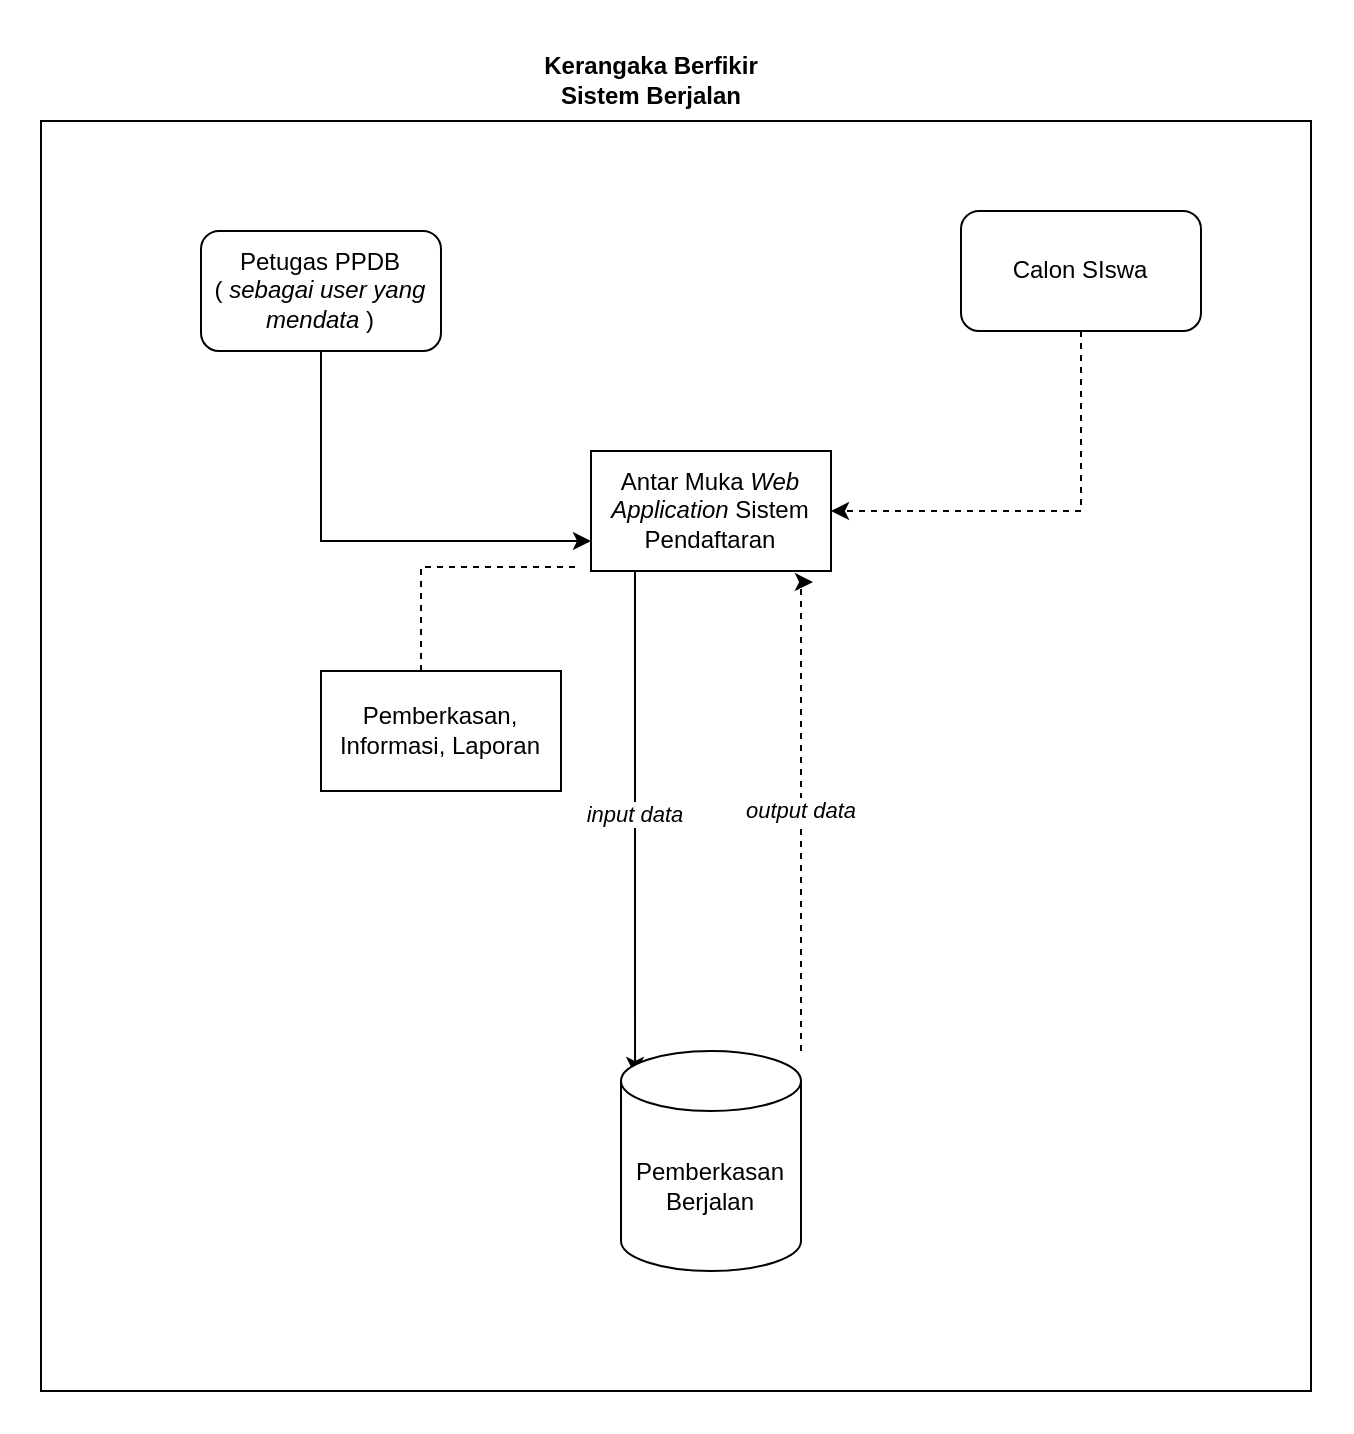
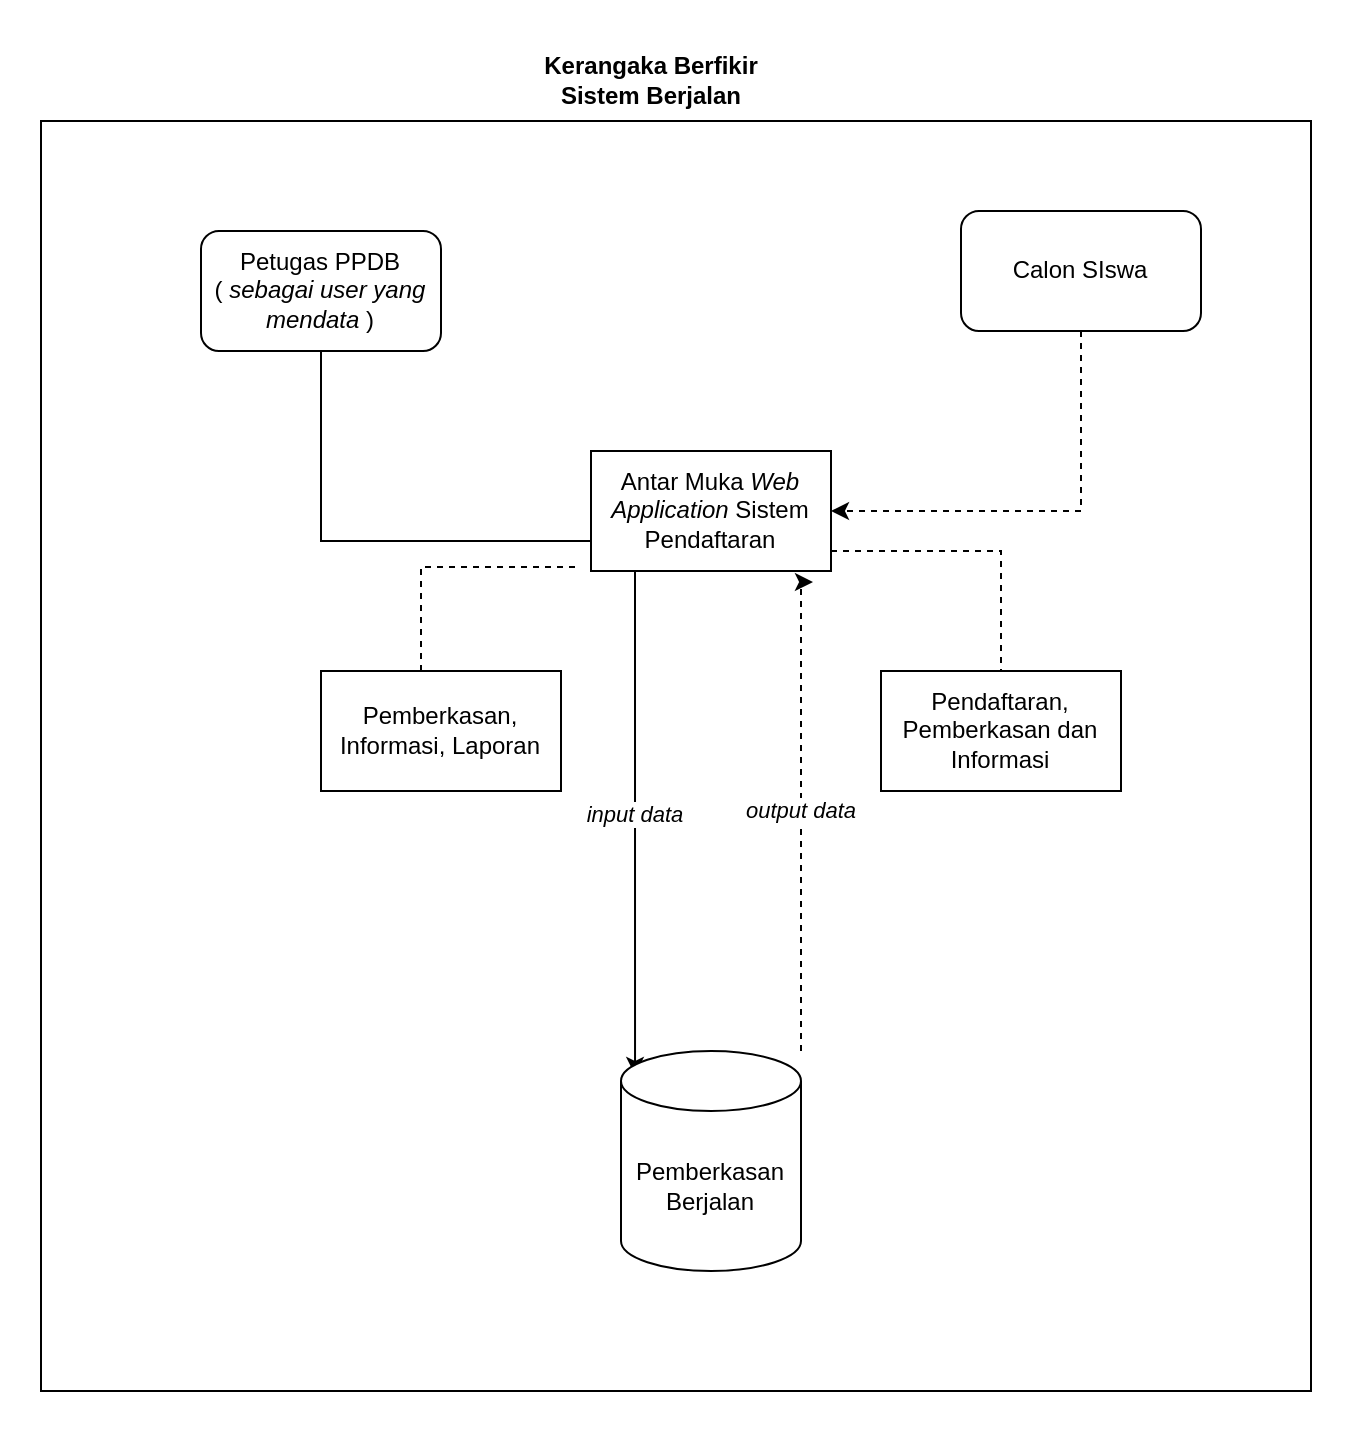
edge "Petugas PPDB ( sebagai user yang mendata )" -> "Antar Muka Web Application Sistem Pendaftaran": arrowhead classic -> none
edge "Antar Muka Web Application Sistem Pendaftaran" -- "Pendaftaran, Pemberkasan dan Informasi": added
node "Pendaftaran, Pemberkasan dan Informasi": added
